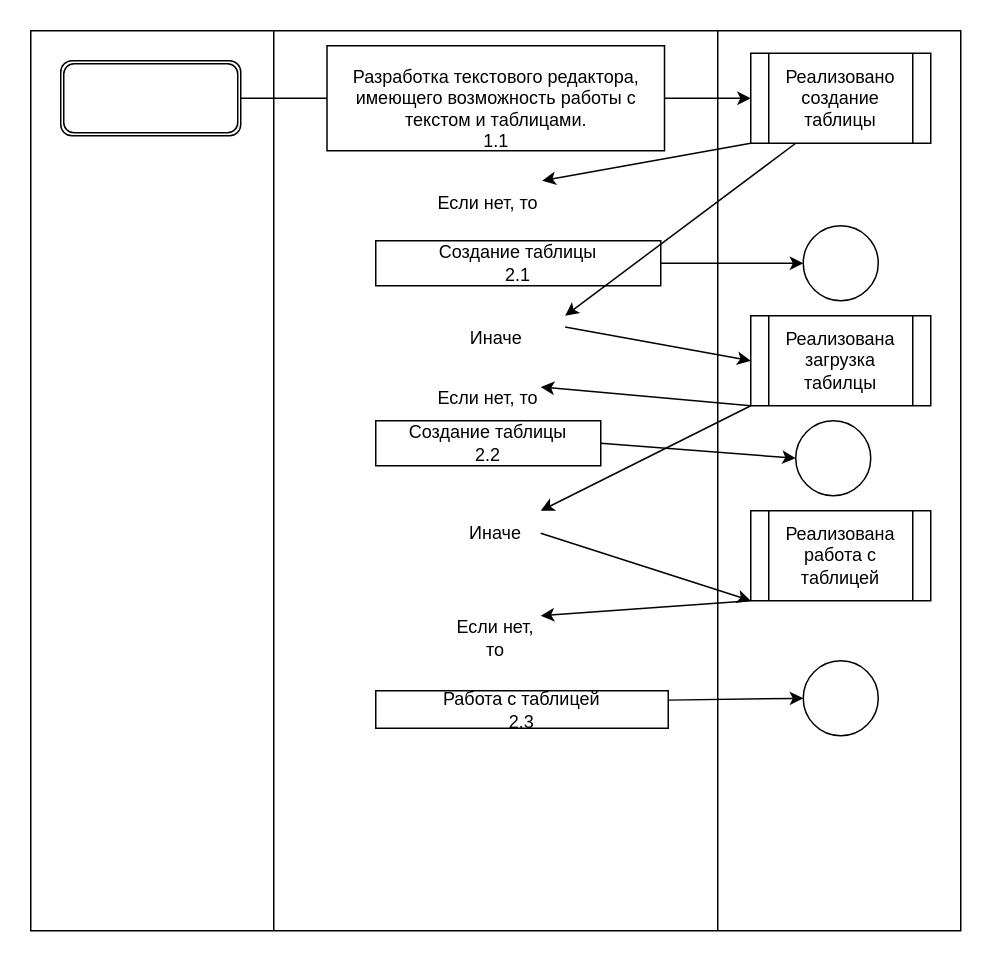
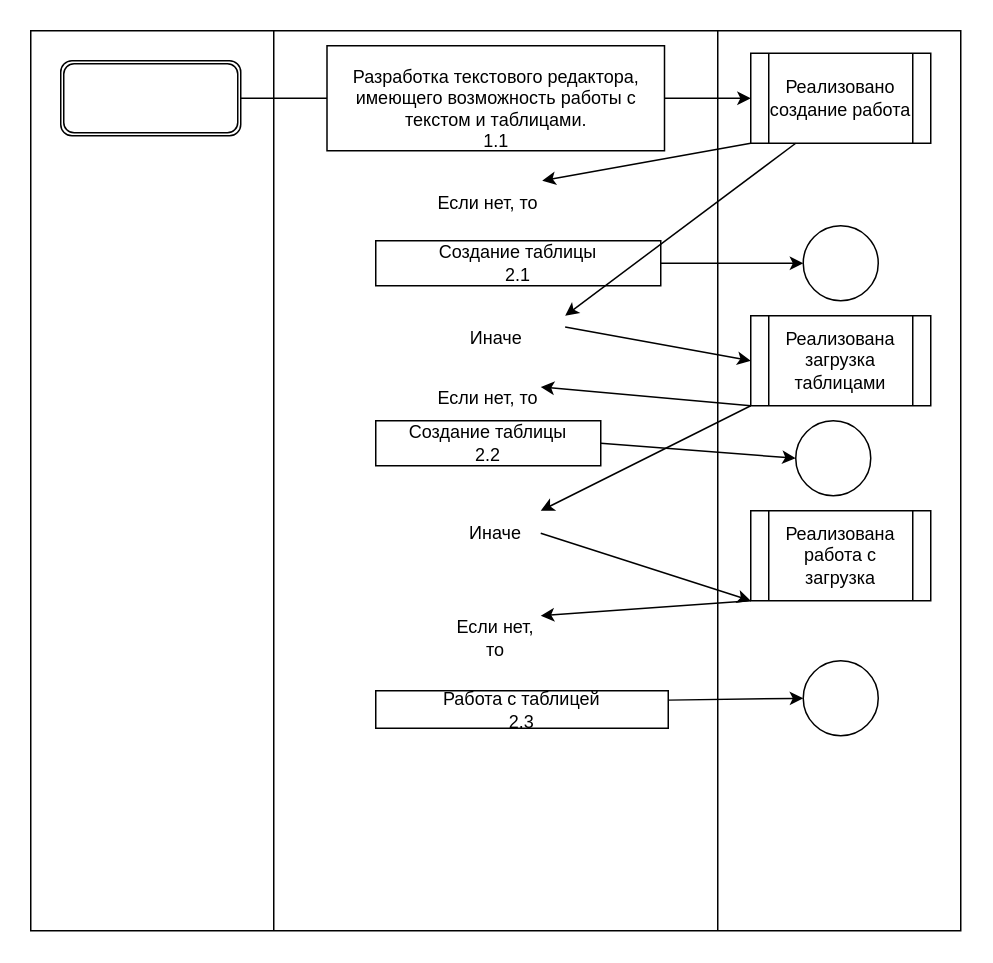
node "Реализовано создание таблицы": label "Реализовано создание таблицы" -> "Реализовано создание работа"
node "Реализована загрузка табилцы": label "Реализована загрузка табилцы" -> "Реализована загрузка таблицами"
node "Реализована работа с таблицей": label "Реализована работа с таблицей" -> "Реализована работа с загрузка"
